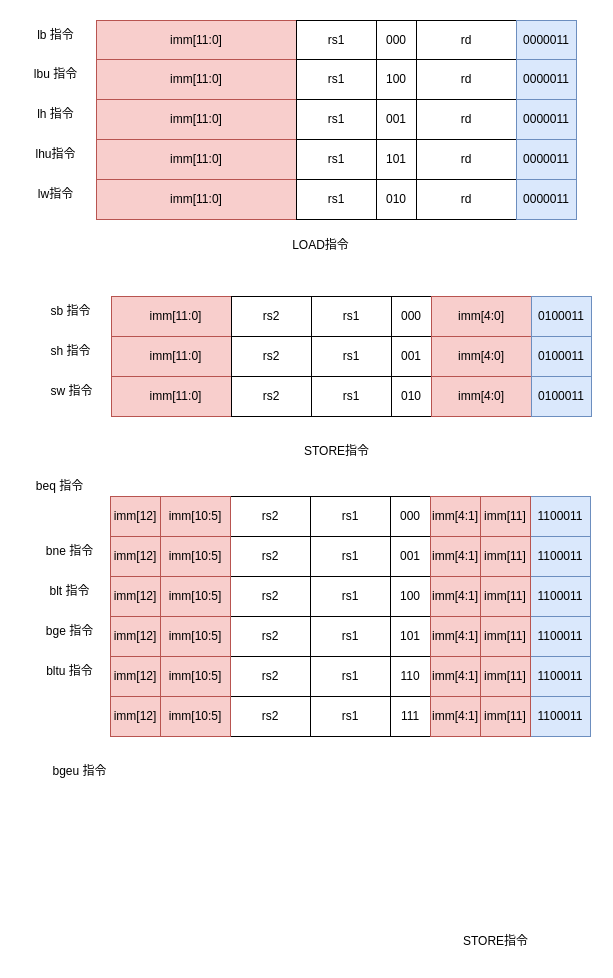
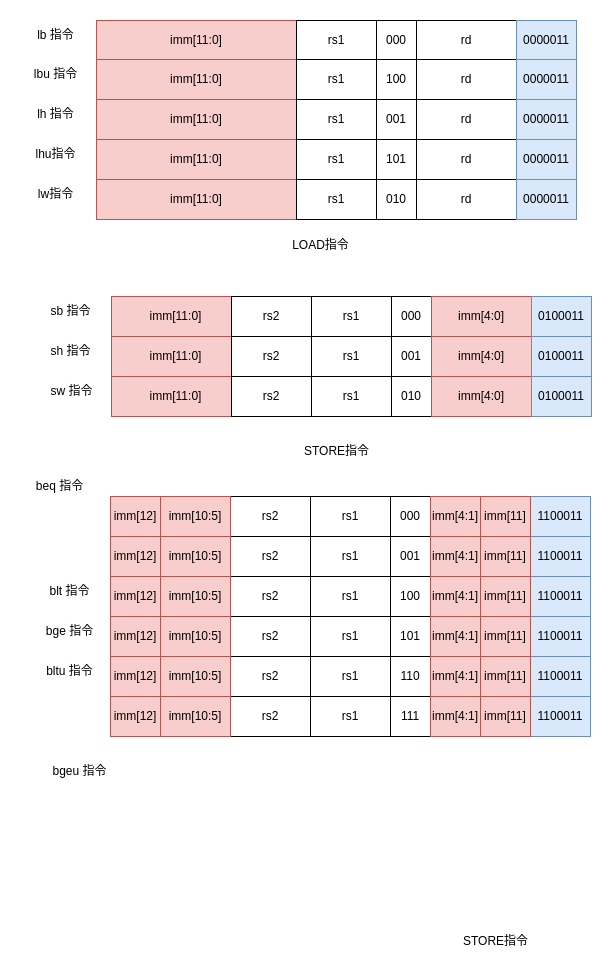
node "bne 指令": removed
